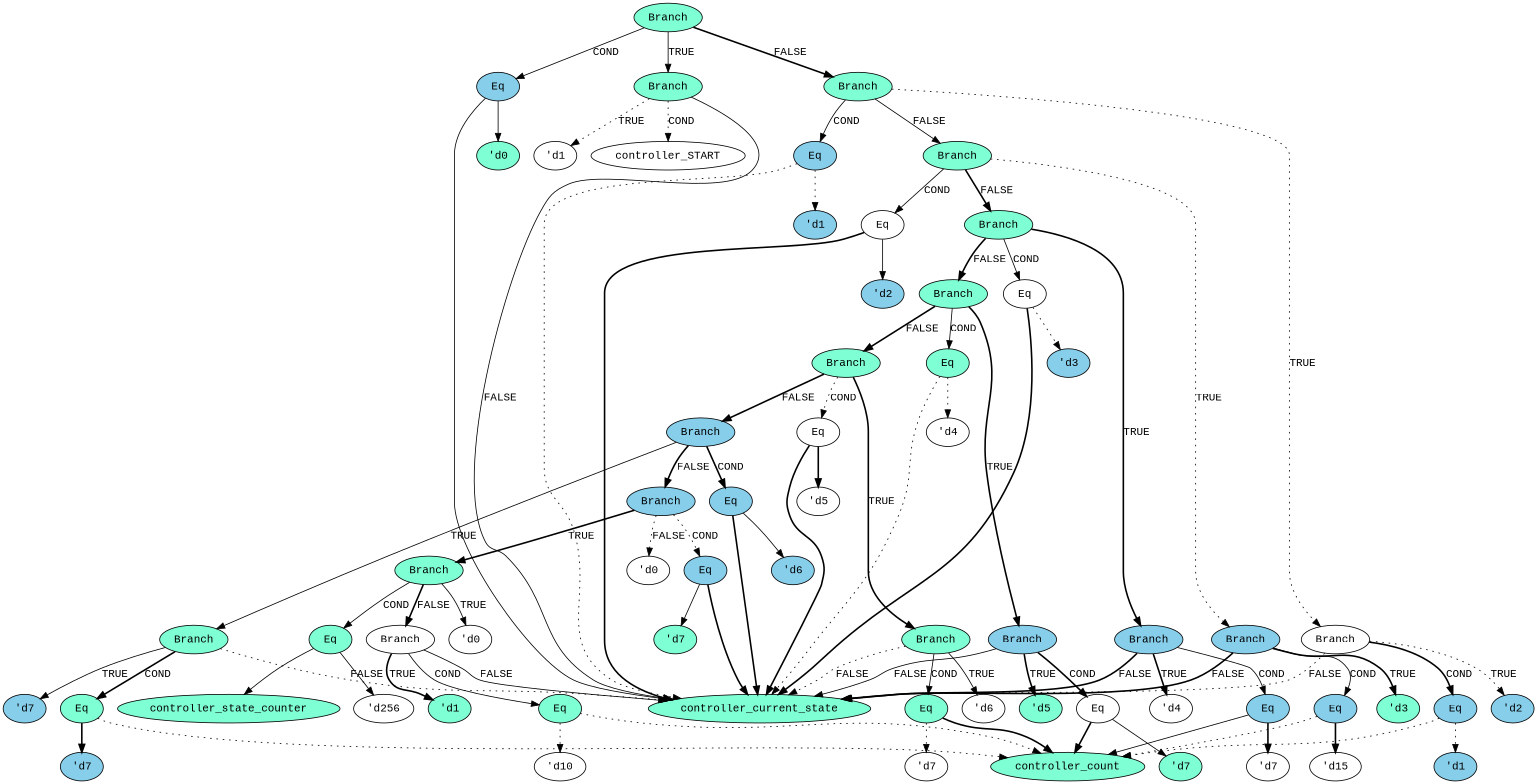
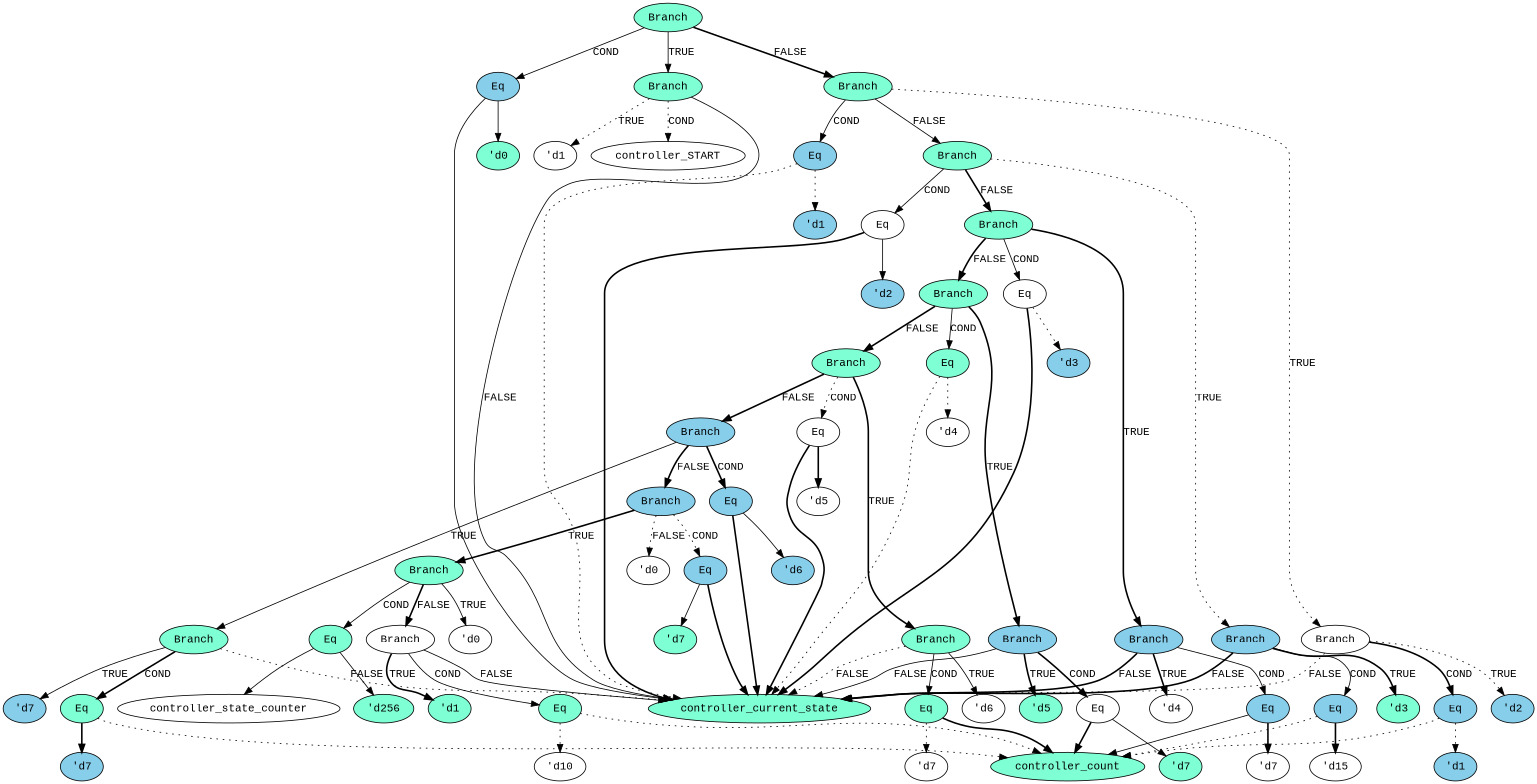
node "controller_state_counter": fillcolor aquamarine -> white
node "'d256": fillcolor white -> aquamarine
